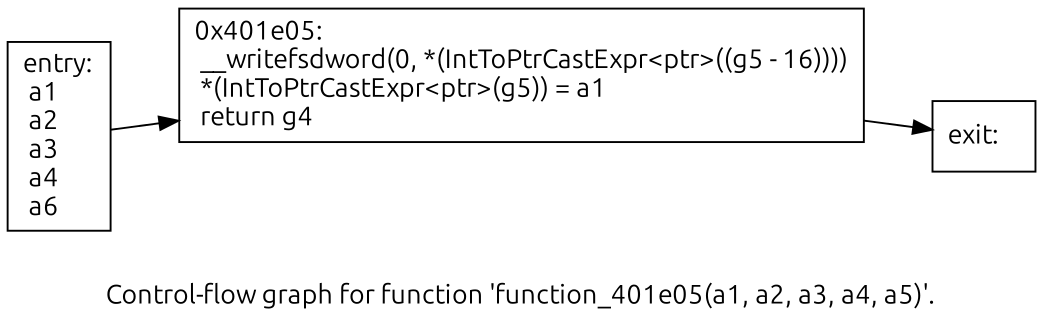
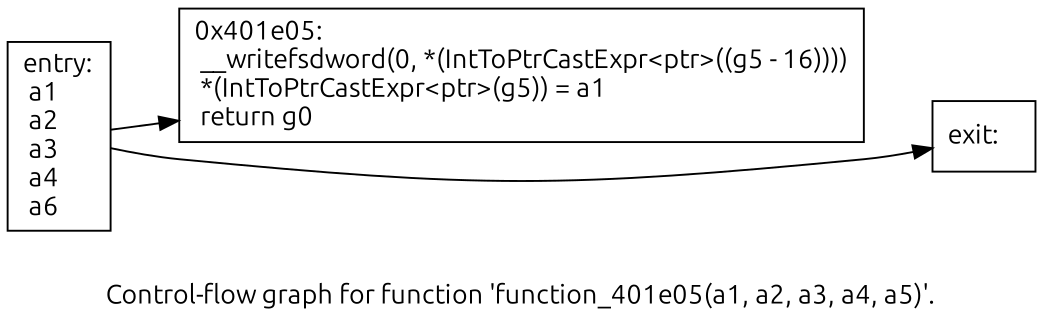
node "0x401e05:": text "return g4" -> "return g0"
edge "0x401e05:" -> "exit:": now "entry:" -> "exit:"
